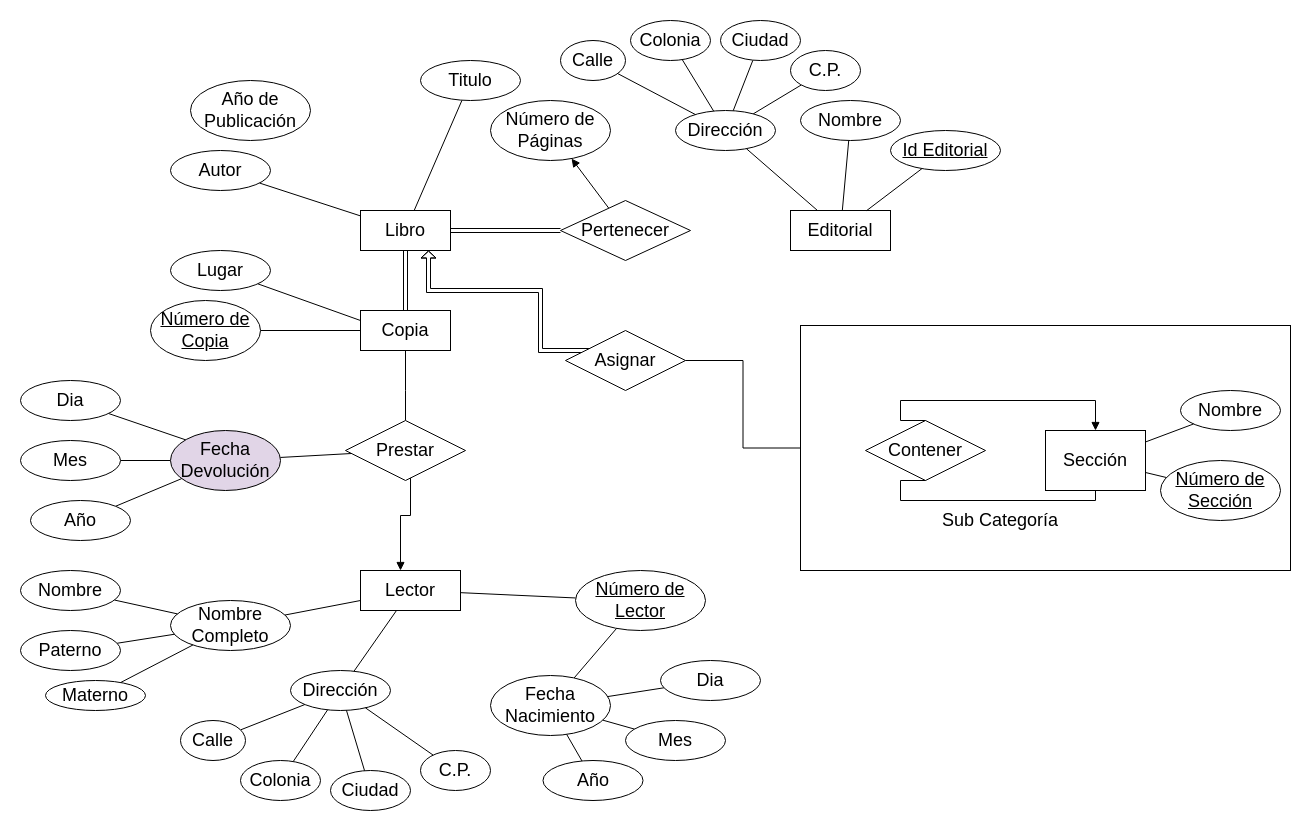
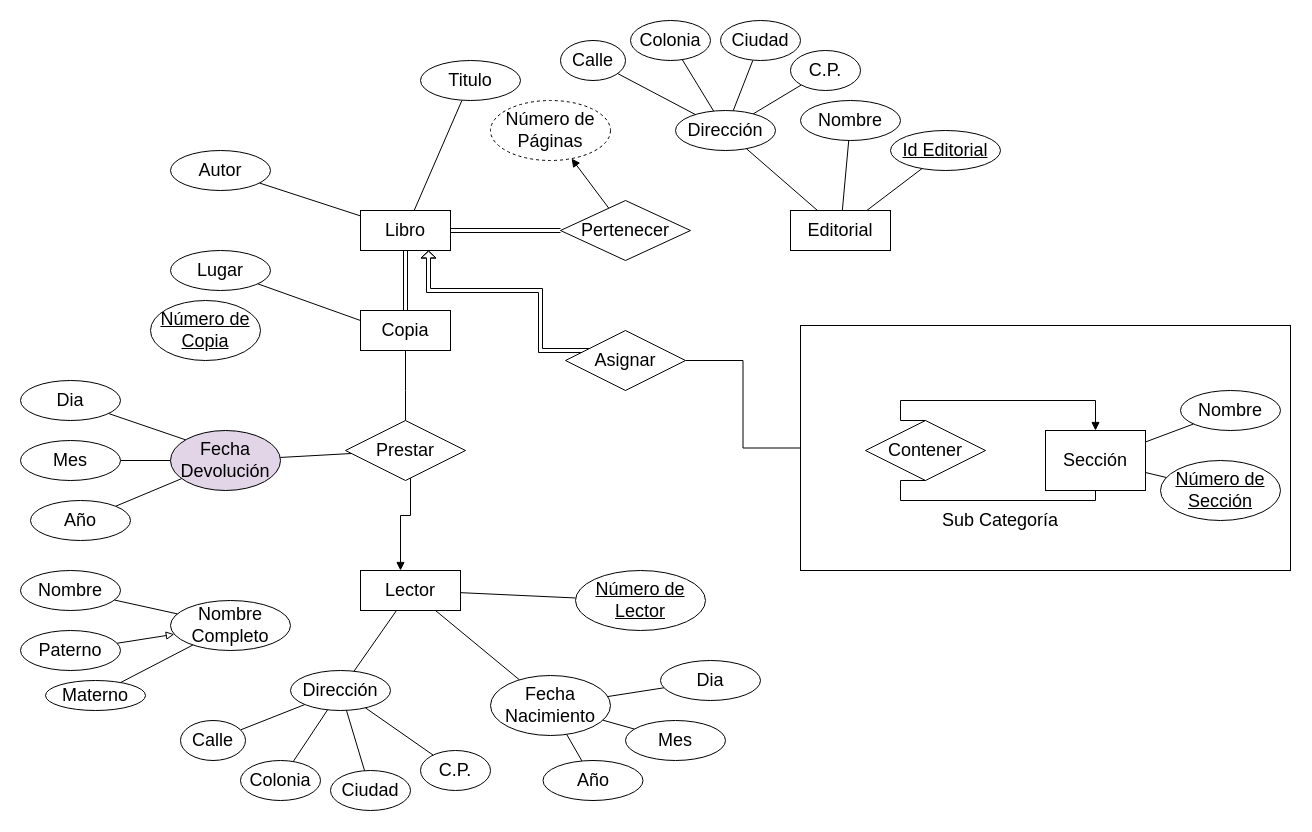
node "Año de Publicación": removed
node "Número de Páginas": style solid -> dashed
edge "Número de Copia" -- "Copia": removed
edge "Lector" -- "Nombre Completo": removed
edge "Nombre Completo" -- "Paterno": arrowhead none -> block
edge "Número de Lector" -- "Fecha Nacimiento": now "Lector" -- "Fecha Nacimiento"
